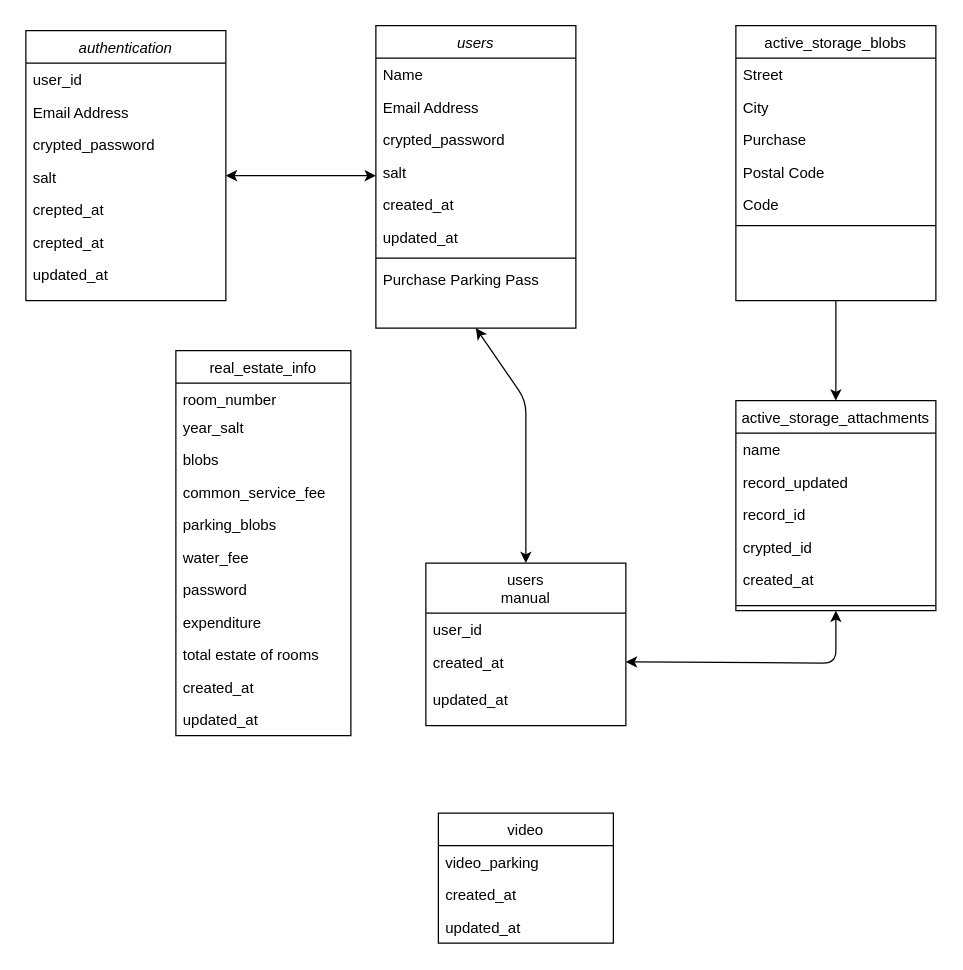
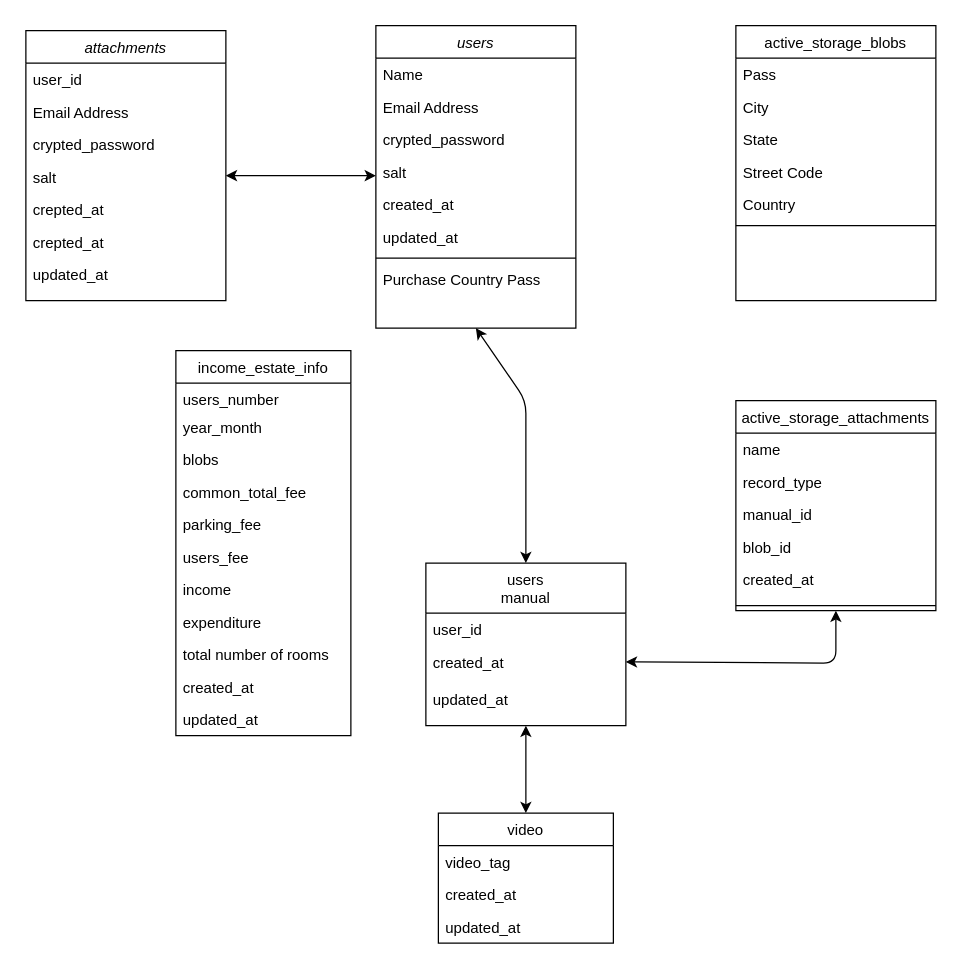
node "authentication": label "authentication" -> "attachments"
node "Street": label "Street" -> "Pass"
node "Purchase": label "Purchase" -> "State"
node "Postal Code": label "Postal Code" -> "Street Code"
node "Code": label "Code" -> "Country"
node "Purchase Parking Pass": label "Purchase Parking Pass" -> "Purchase Country Pass"
edge "active_storage_blobs" -> "active_storage_attachments": removed
node "real_estate_info": label "real_estate_info" -> "income_estate_info"
node "room_number": label "room_number" -> "users_number"
node "year_salt": label "year_salt" -> "year_month"
node "record_updated": label "record_updated" -> "record_type"
node "common_service_fee": label "common_service_fee" -> "common_total_fee"
node "record_id": label "record_id" -> "manual_id"
node "parking_blobs": label "parking_blobs" -> "parking_fee"
node "crypted_id": label "crypted_id" -> "blob_id"
node "water_fee": label "water_fee" -> "users_fee"
node "password": label "password" -> "income"
node "total estate of rooms": label "total estate of rooms" -> "total number of rooms"
edge "users manual" -- "video": added
node "video_parking": label "video_parking" -> "video_tag"
